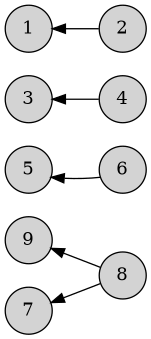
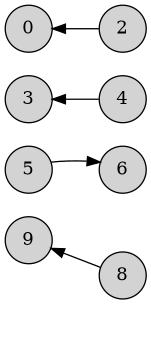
node "1": label "1" -> "0"
edge "6" -> "5": reversed
node "7": removed
